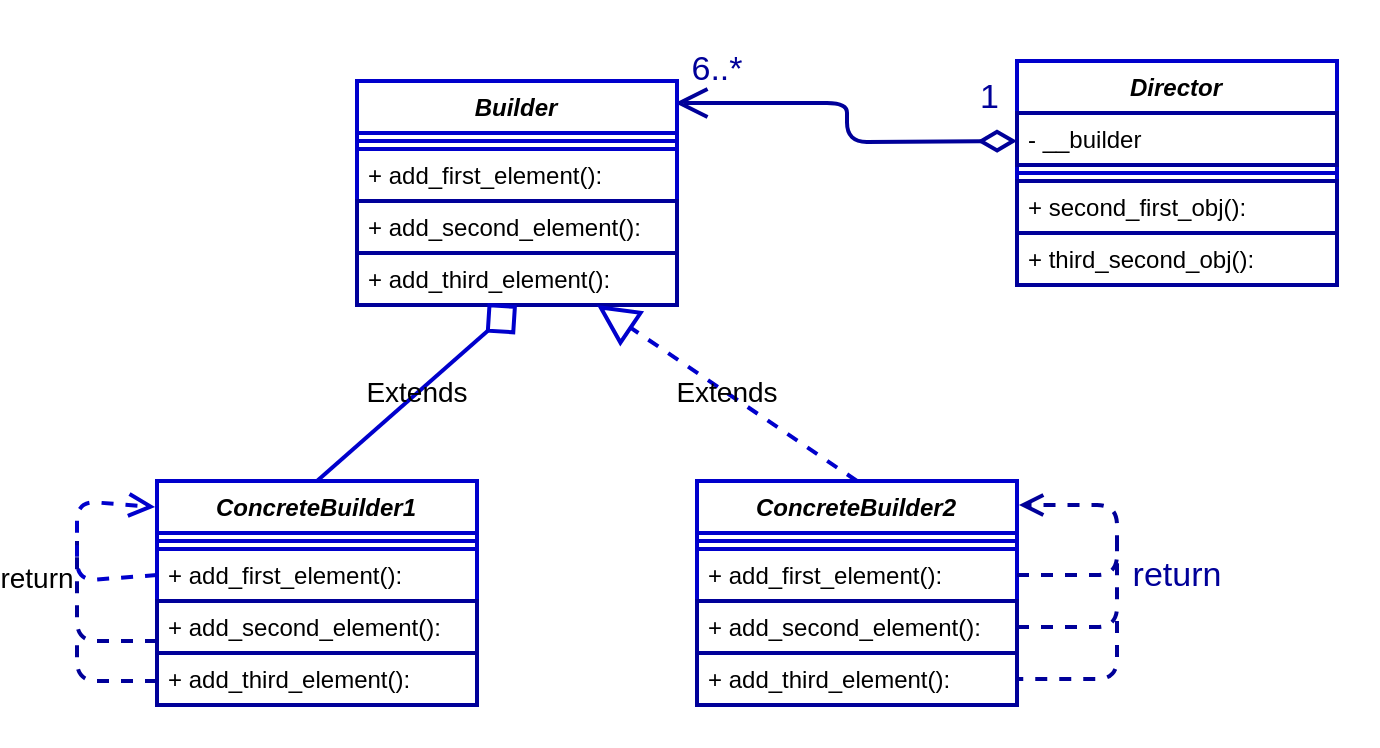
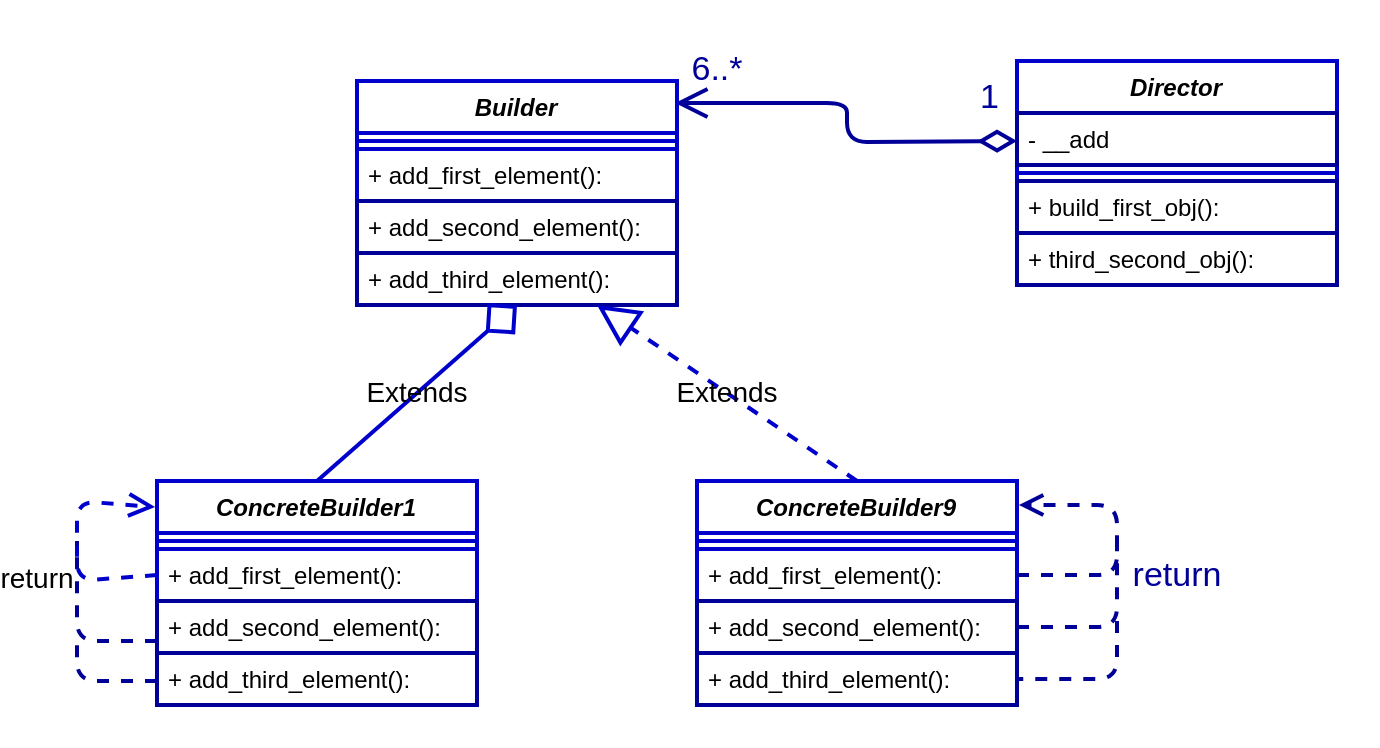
node "- __builder": label "- __builder" -> "- __add"
node "+ second_first_obj():": label "+ second_first_obj():" -> "+ build_first_obj():"
node "ConcreteBuilder2": label "ConcreteBuilder2" -> "ConcreteBuilder9"
